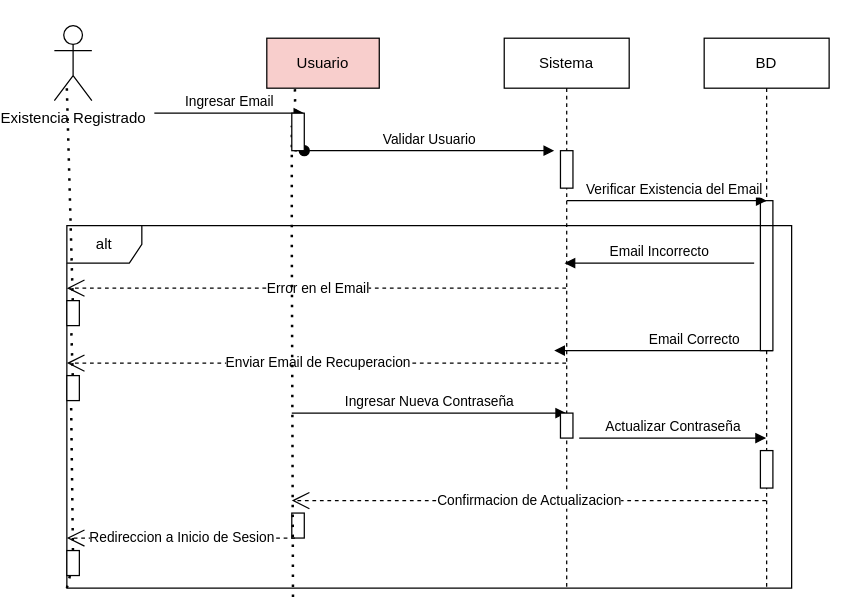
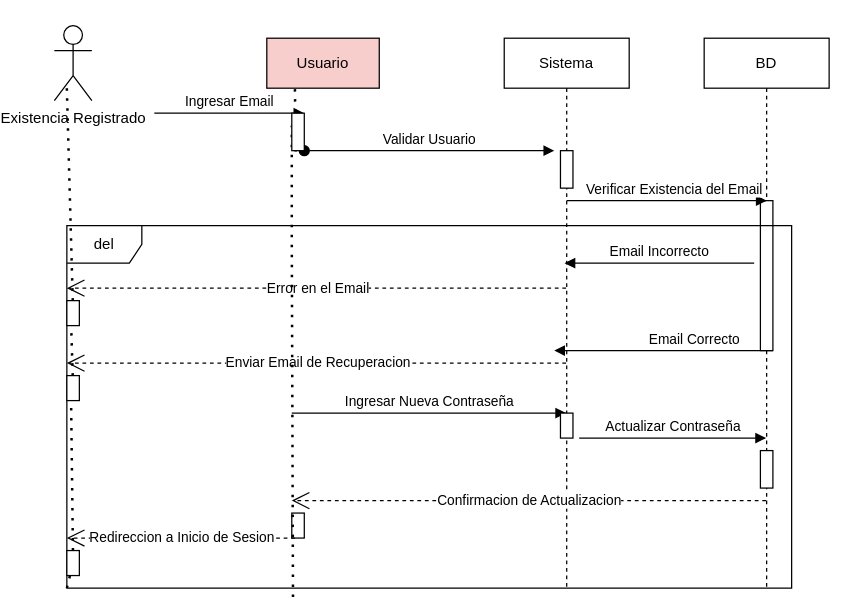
node "alt": label "alt" -> "del"
